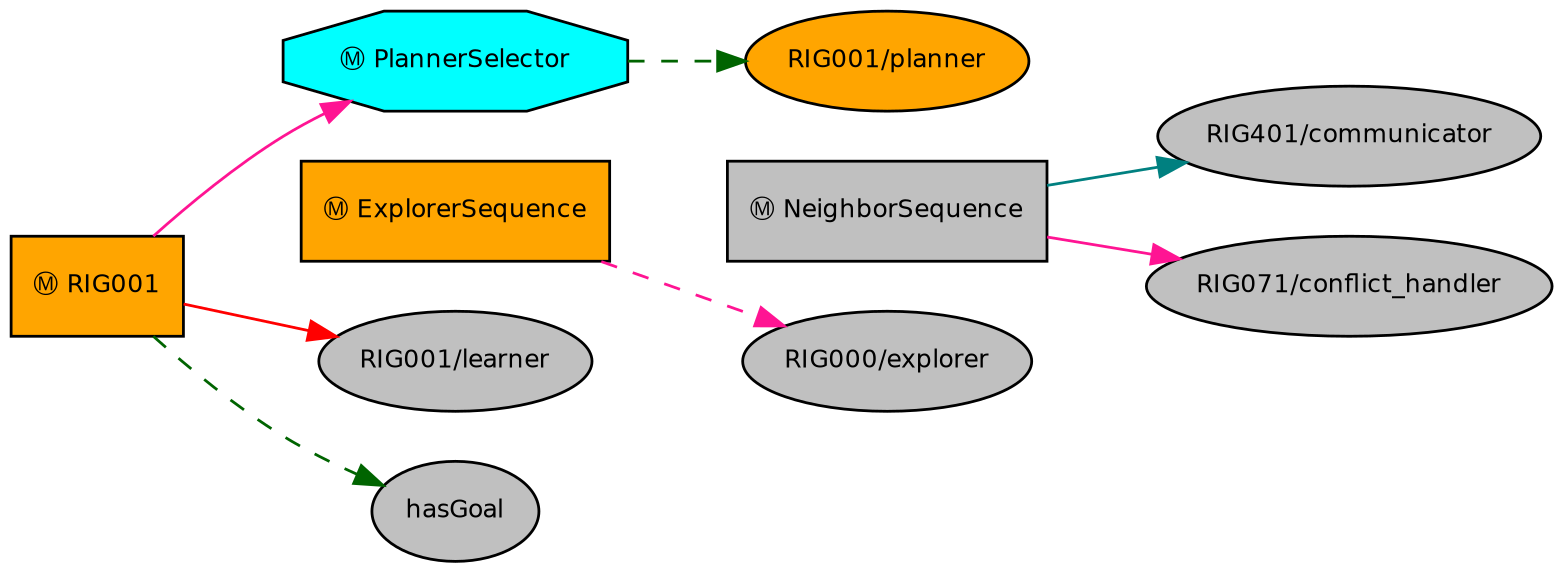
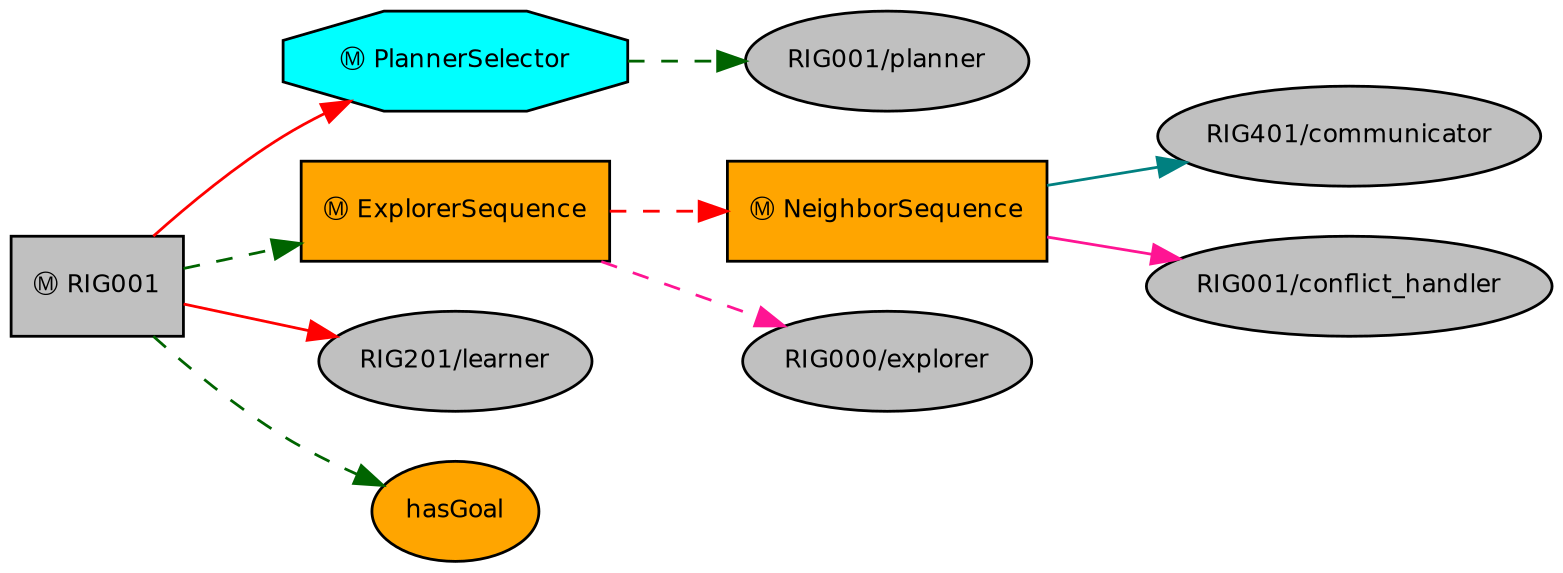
node "RIG001/planner": fillcolor orange -> gray
edge "Ⓜ RIG001" -> "Ⓜ PlannerSelector": color deeppink -> red
edge "Ⓜ ExplorerSequence" -> "Ⓜ NeighborSequence": added
node "Ⓜ NeighborSequence": fillcolor gray -> orange
edge "Ⓜ RIG001" -> "Ⓜ ExplorerSequence": added
node "Ⓜ RIG001": fillcolor orange -> gray
node "RIG071/conflict_handler": label "RIG071/conflict_handler" -> "RIG001/conflict_handler"
node "RIG001/learner": label "RIG001/learner" -> "RIG201/learner"
node "hasGoal": fillcolor gray -> orange
